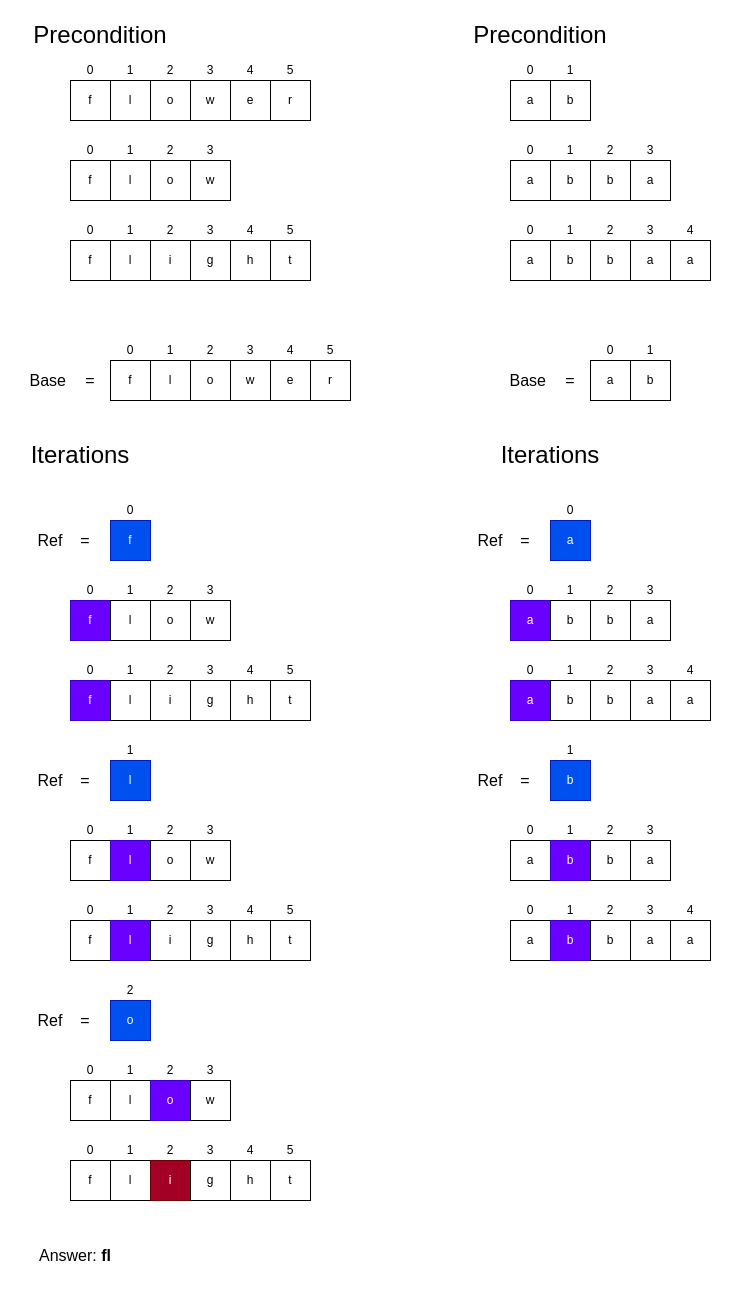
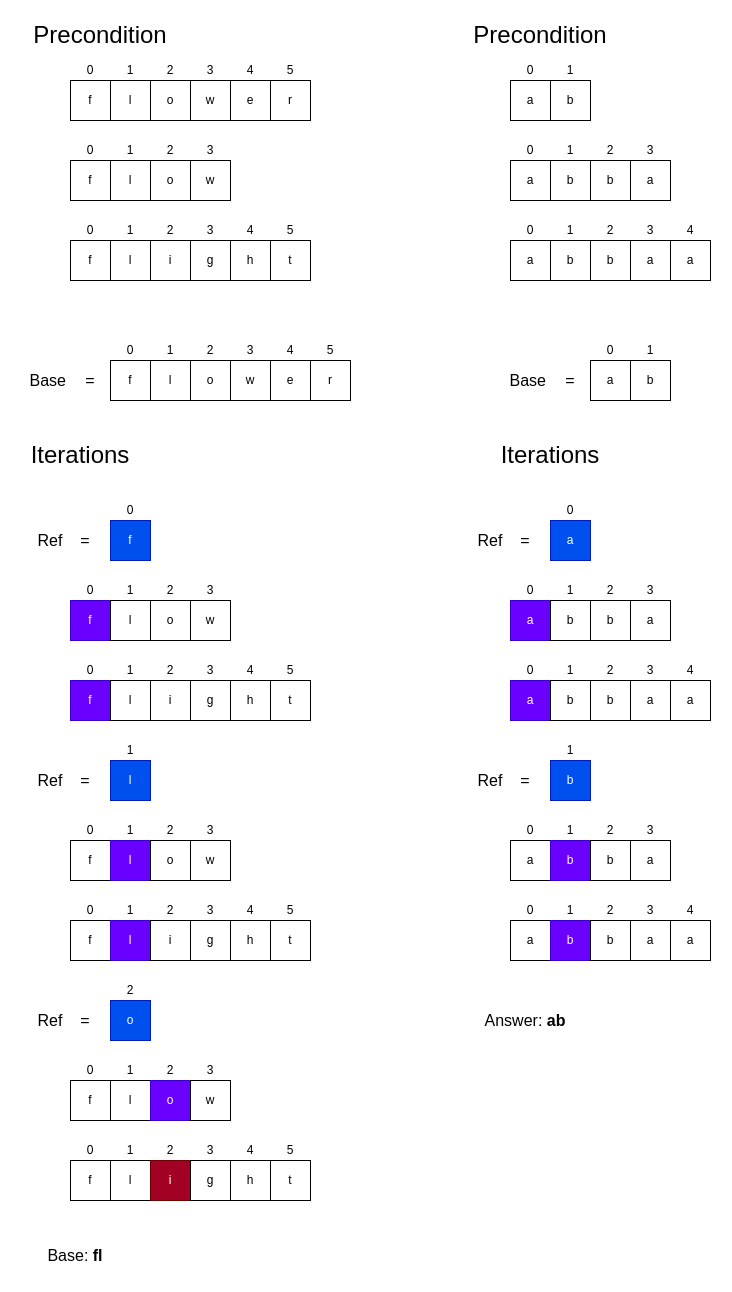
node "Answer: ab": added
node "Answer: fl": label "Answer: fl" -> "Base: fl"
